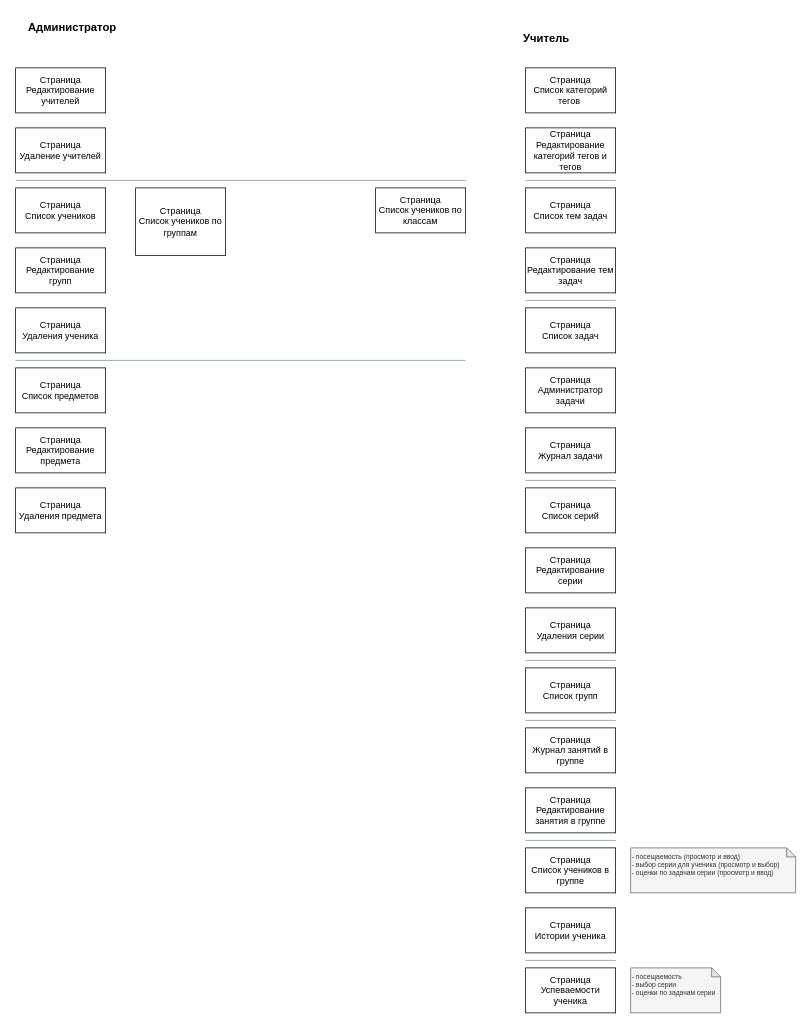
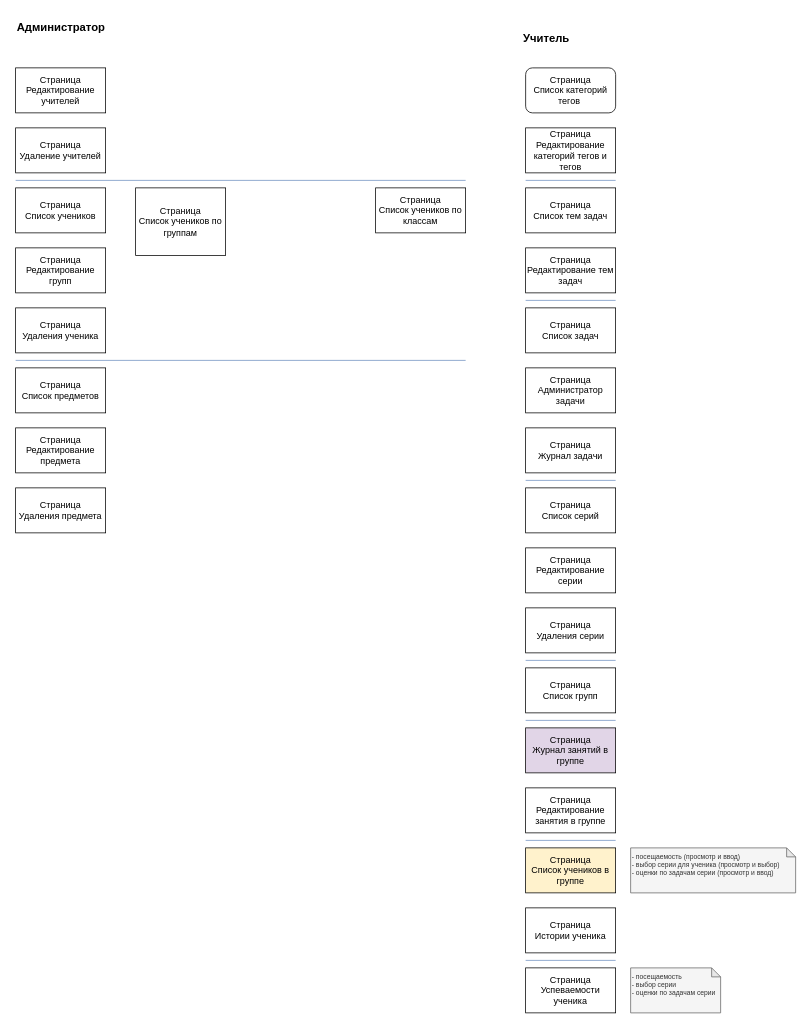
node "Администратор": moved (75, 27) -> (64, 27)
node "Страница Список категорий тегов": shape rectangle -> rounded rectangle
node "Страница Журнал занятий в группе": fillcolor #ffffff -> #e1d5e7
node "Страница Список учеников в группе": fillcolor #ffffff -> #fff2cc
